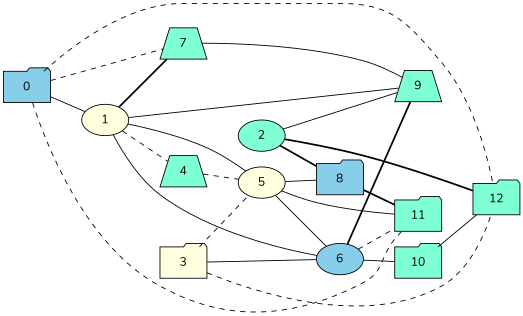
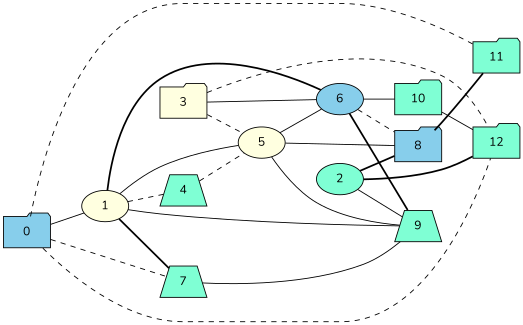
edge "5" -- "11": now "5" -- "9"
edge "1" -- "6": style solid -> bold
edge "11" -- "6": now "8" -- "6"
